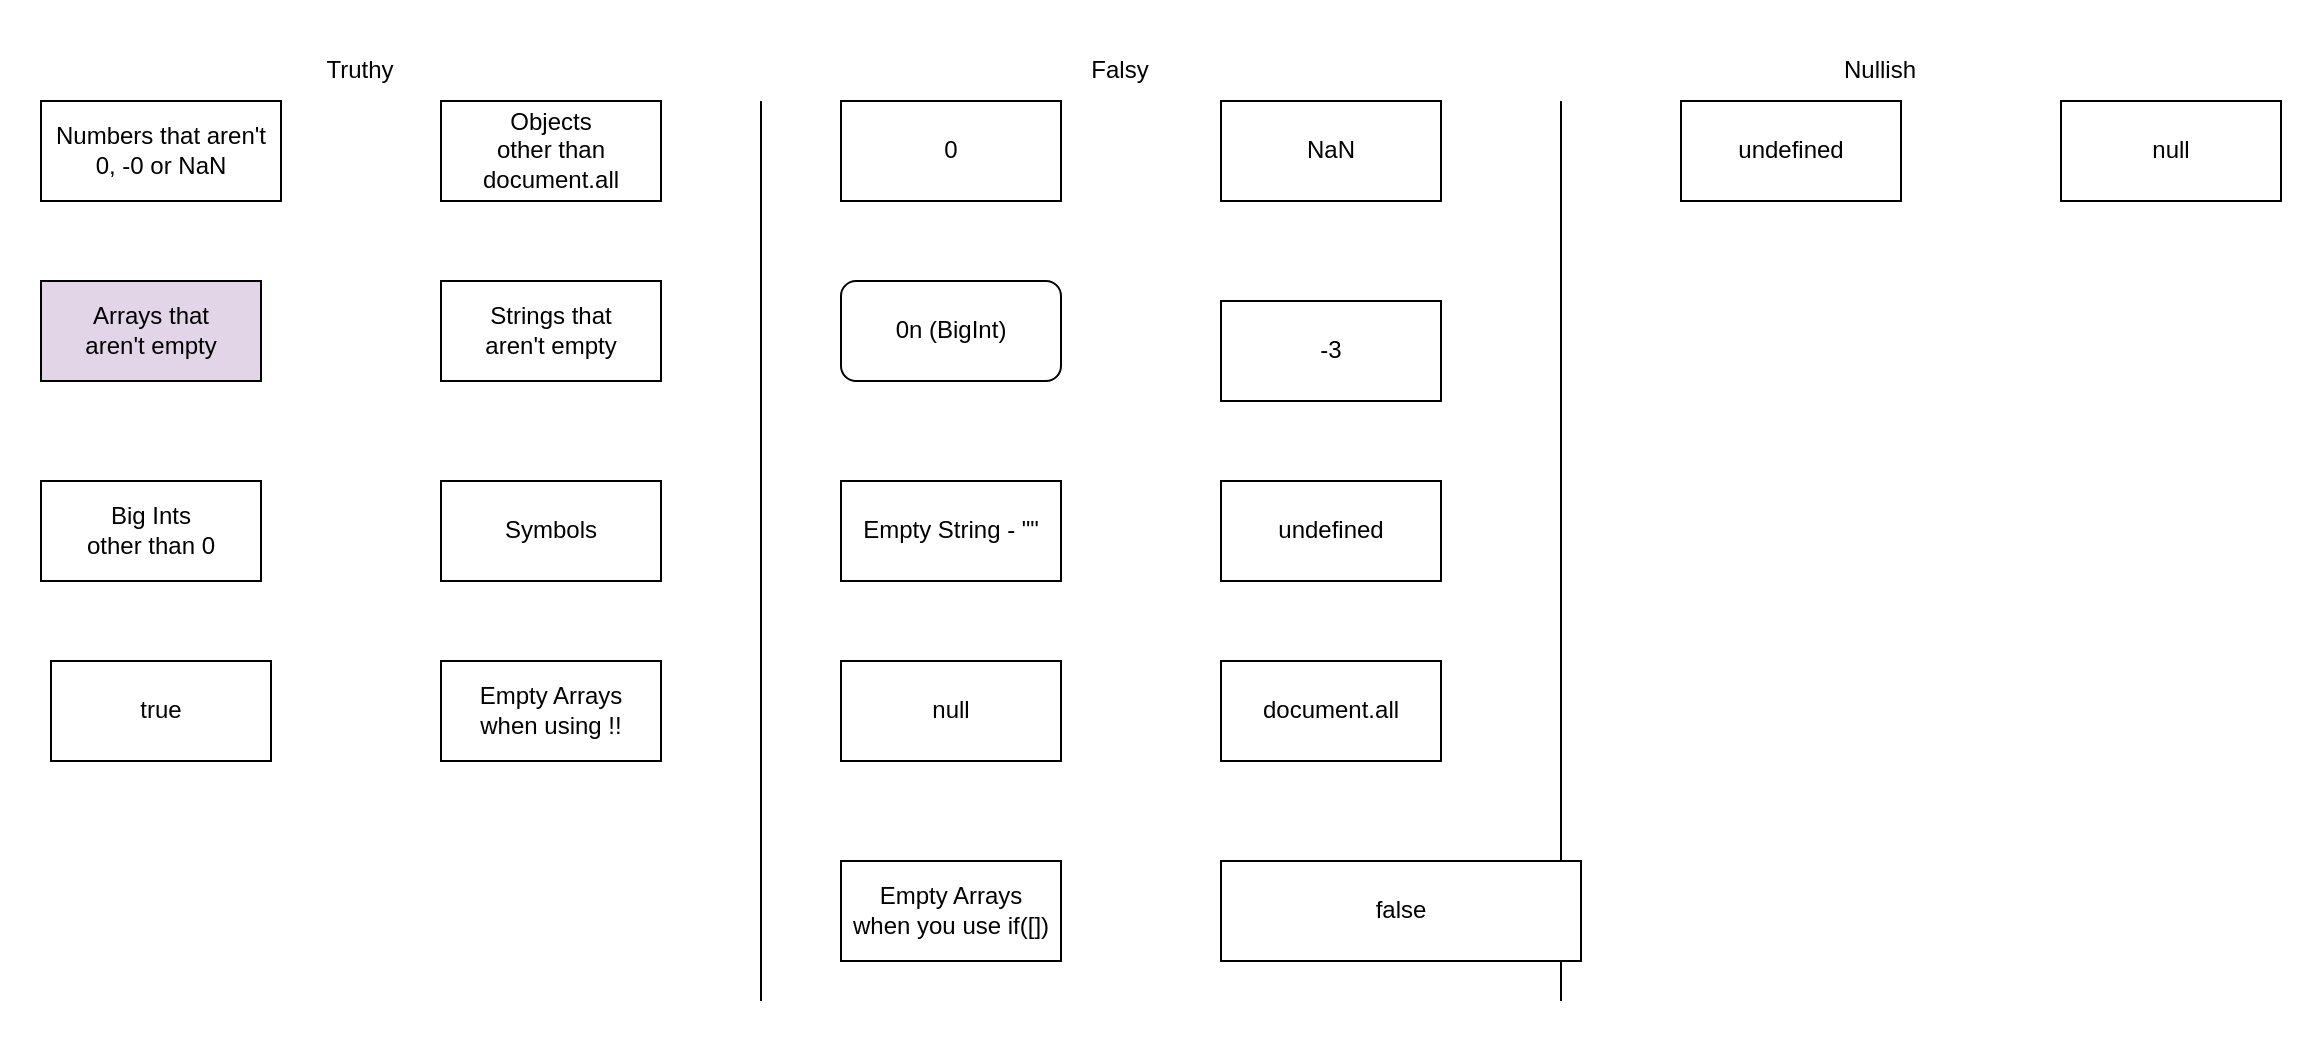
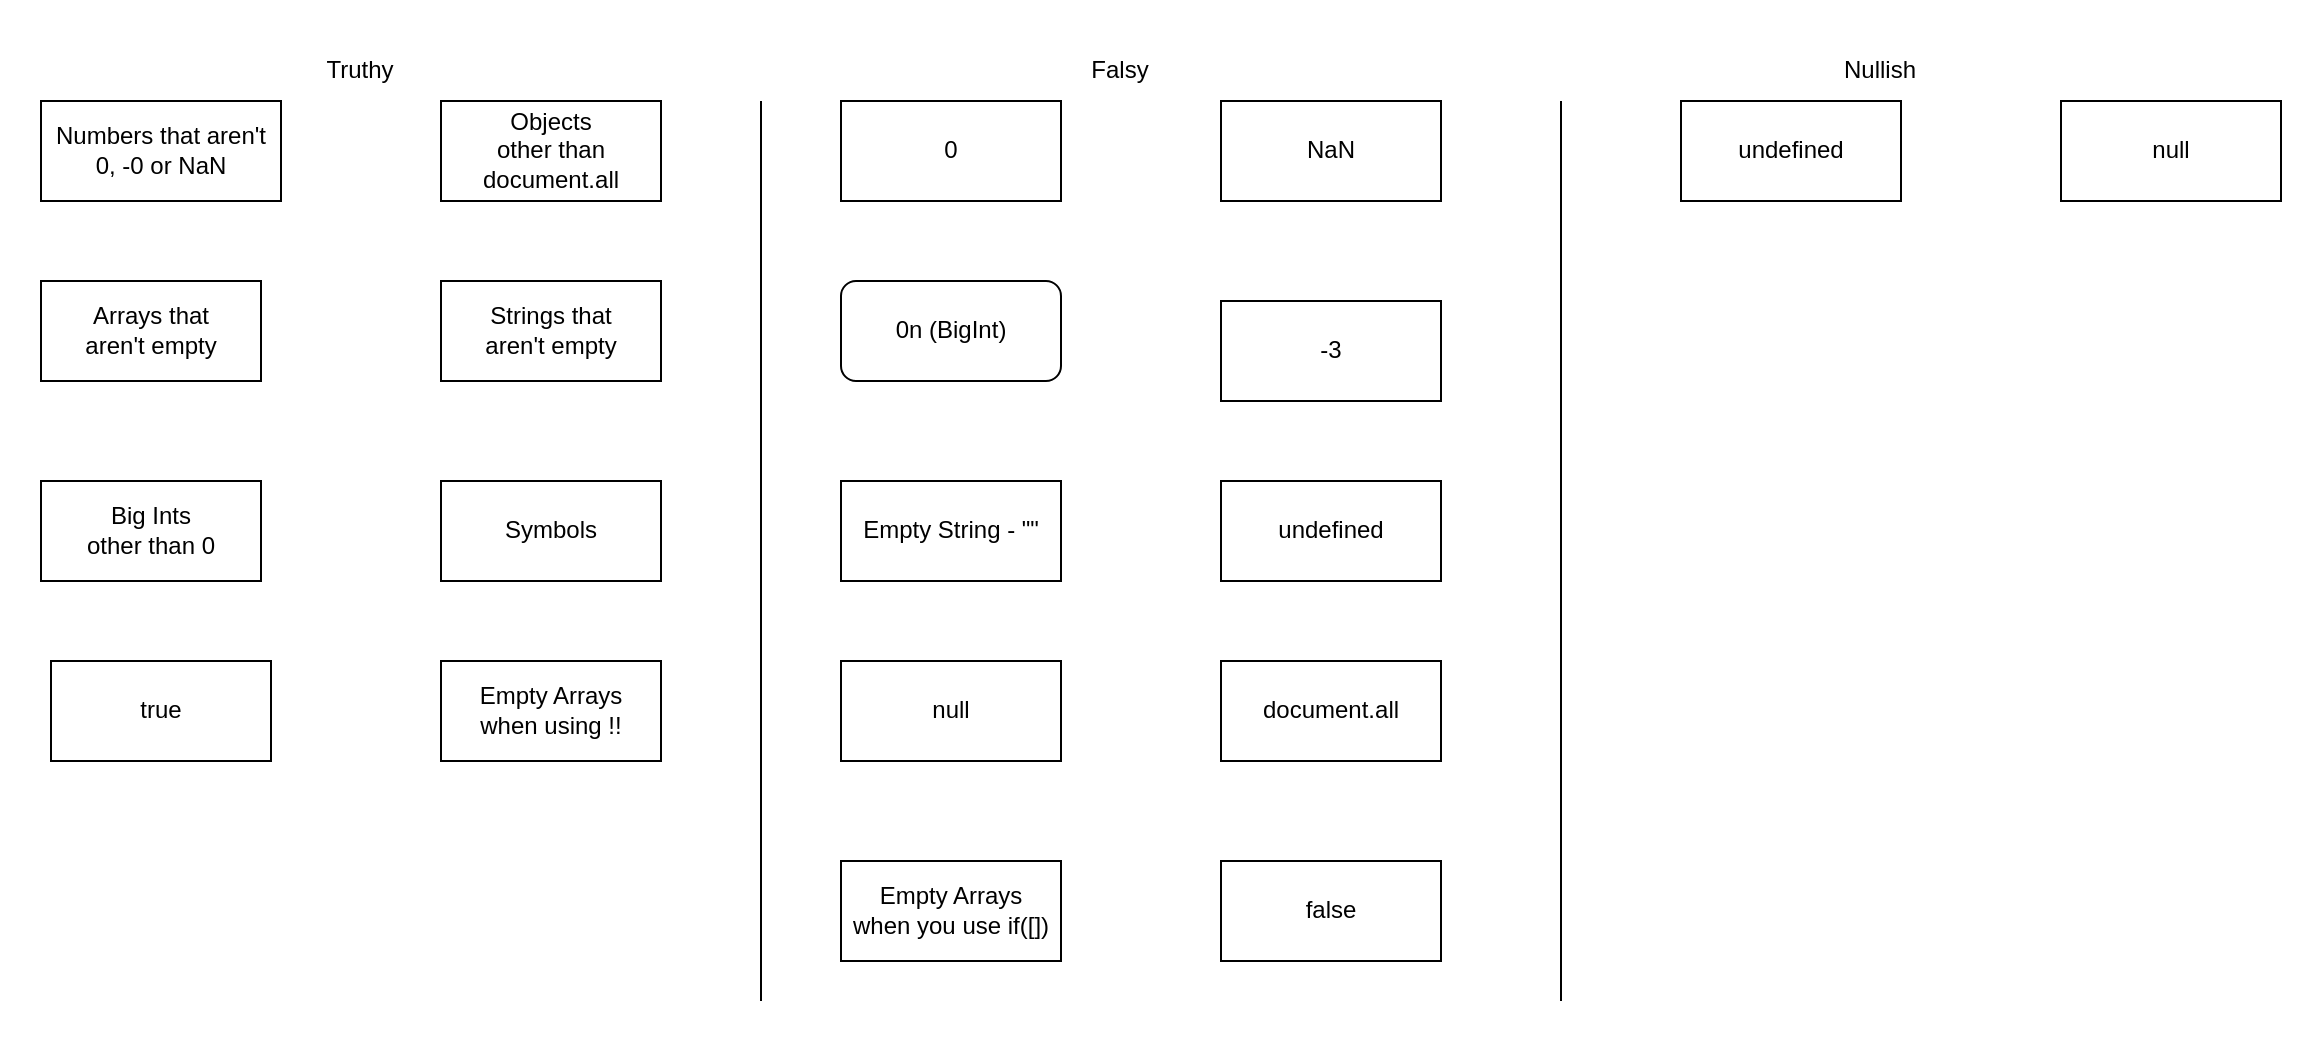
node "Arrays that aren't empty": fillcolor #e1d5e7 -> #ffffff
node "false": size 360x100 -> 220x100
